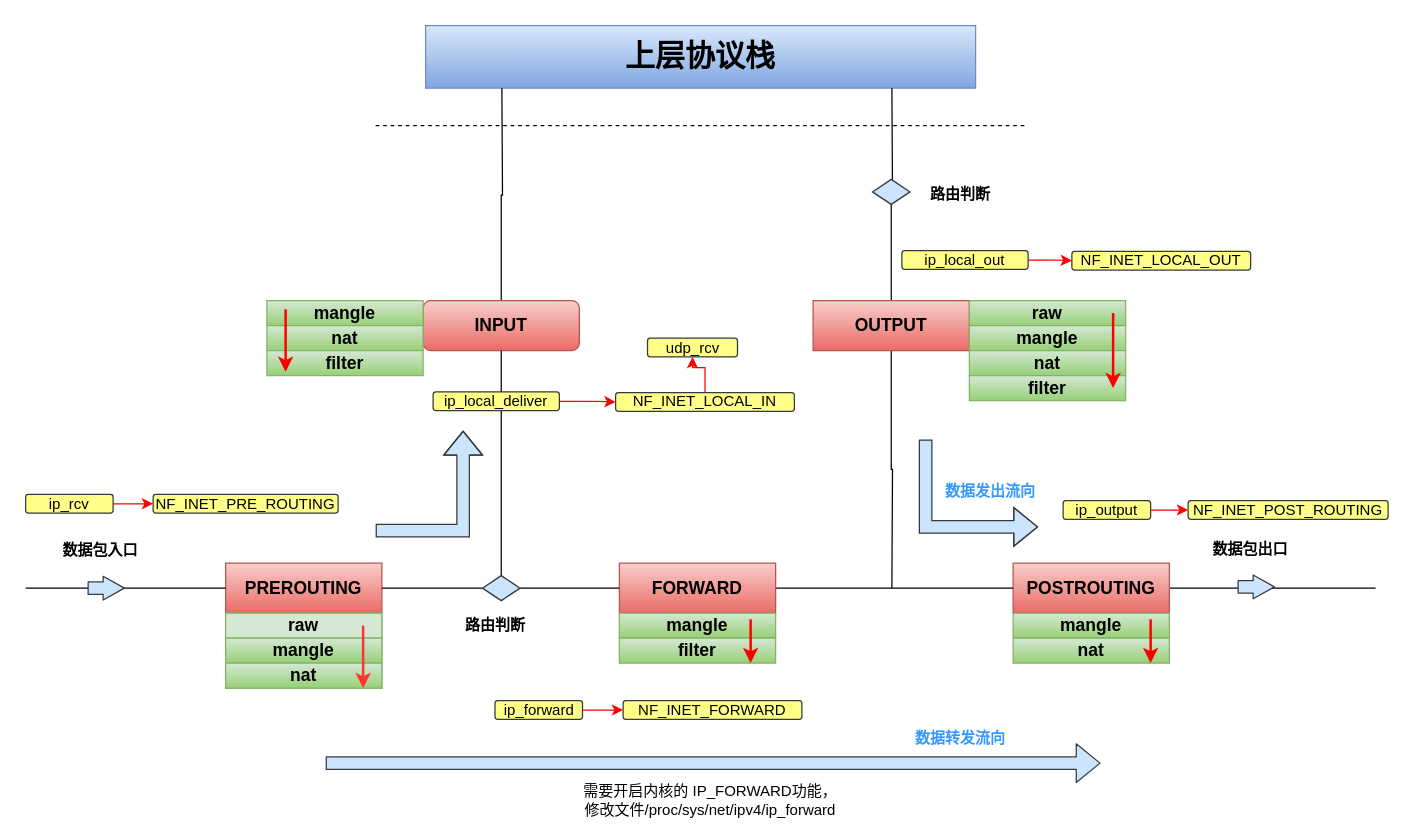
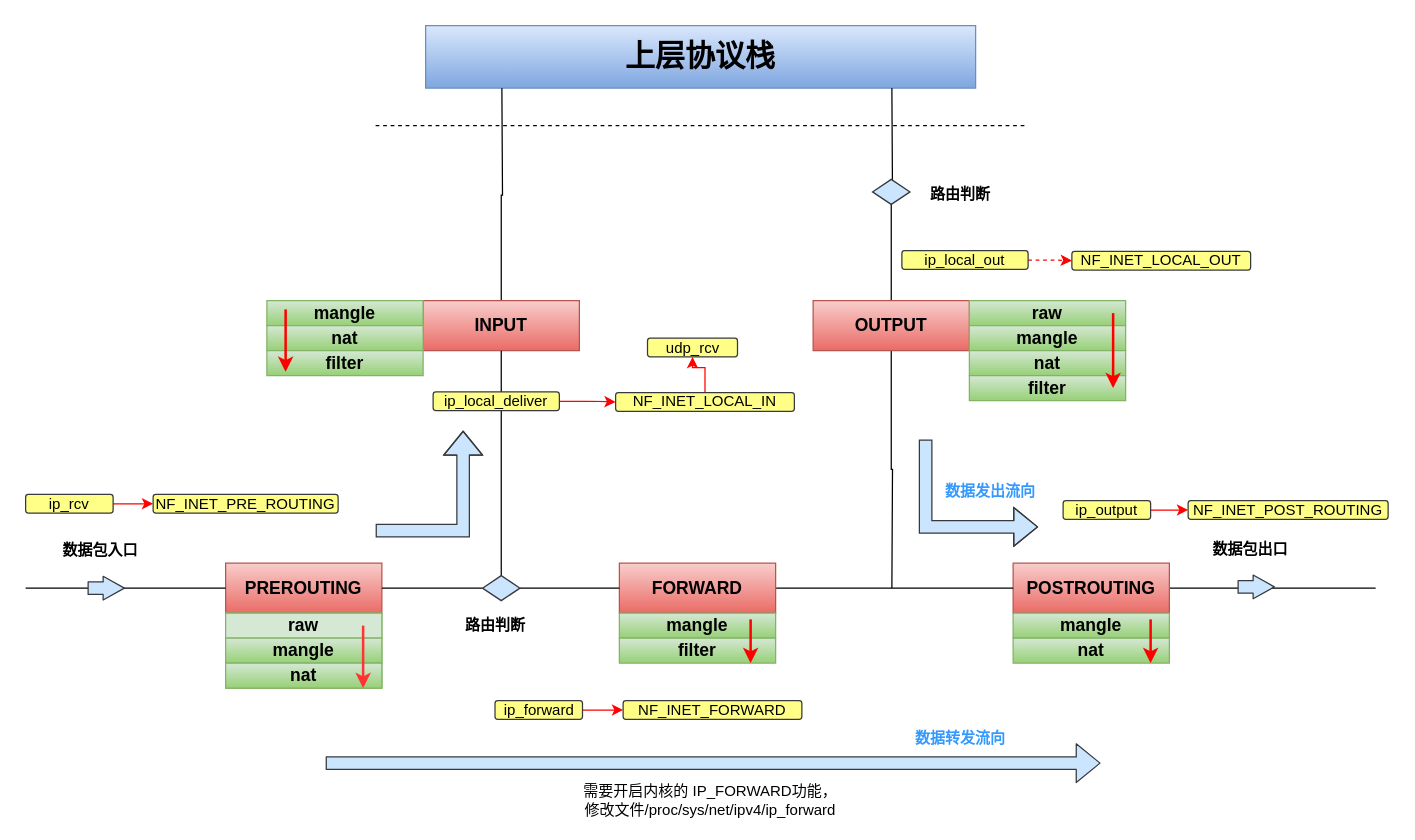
edge "ip_local_out" -> "NF_INET_LOCAL_OUT": style solid -> dashed
node "INPUT": shape rounded rectangle -> rectangle
